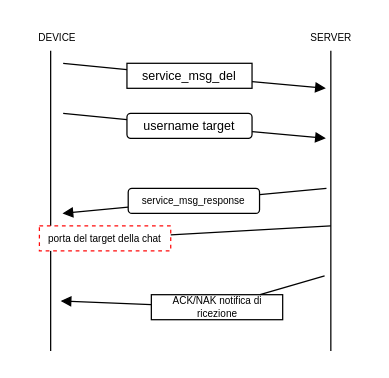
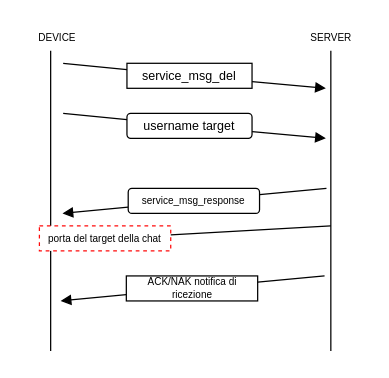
node "ACK/NAK notifica di ricezione": moved (217, 307) -> (192, 288)
